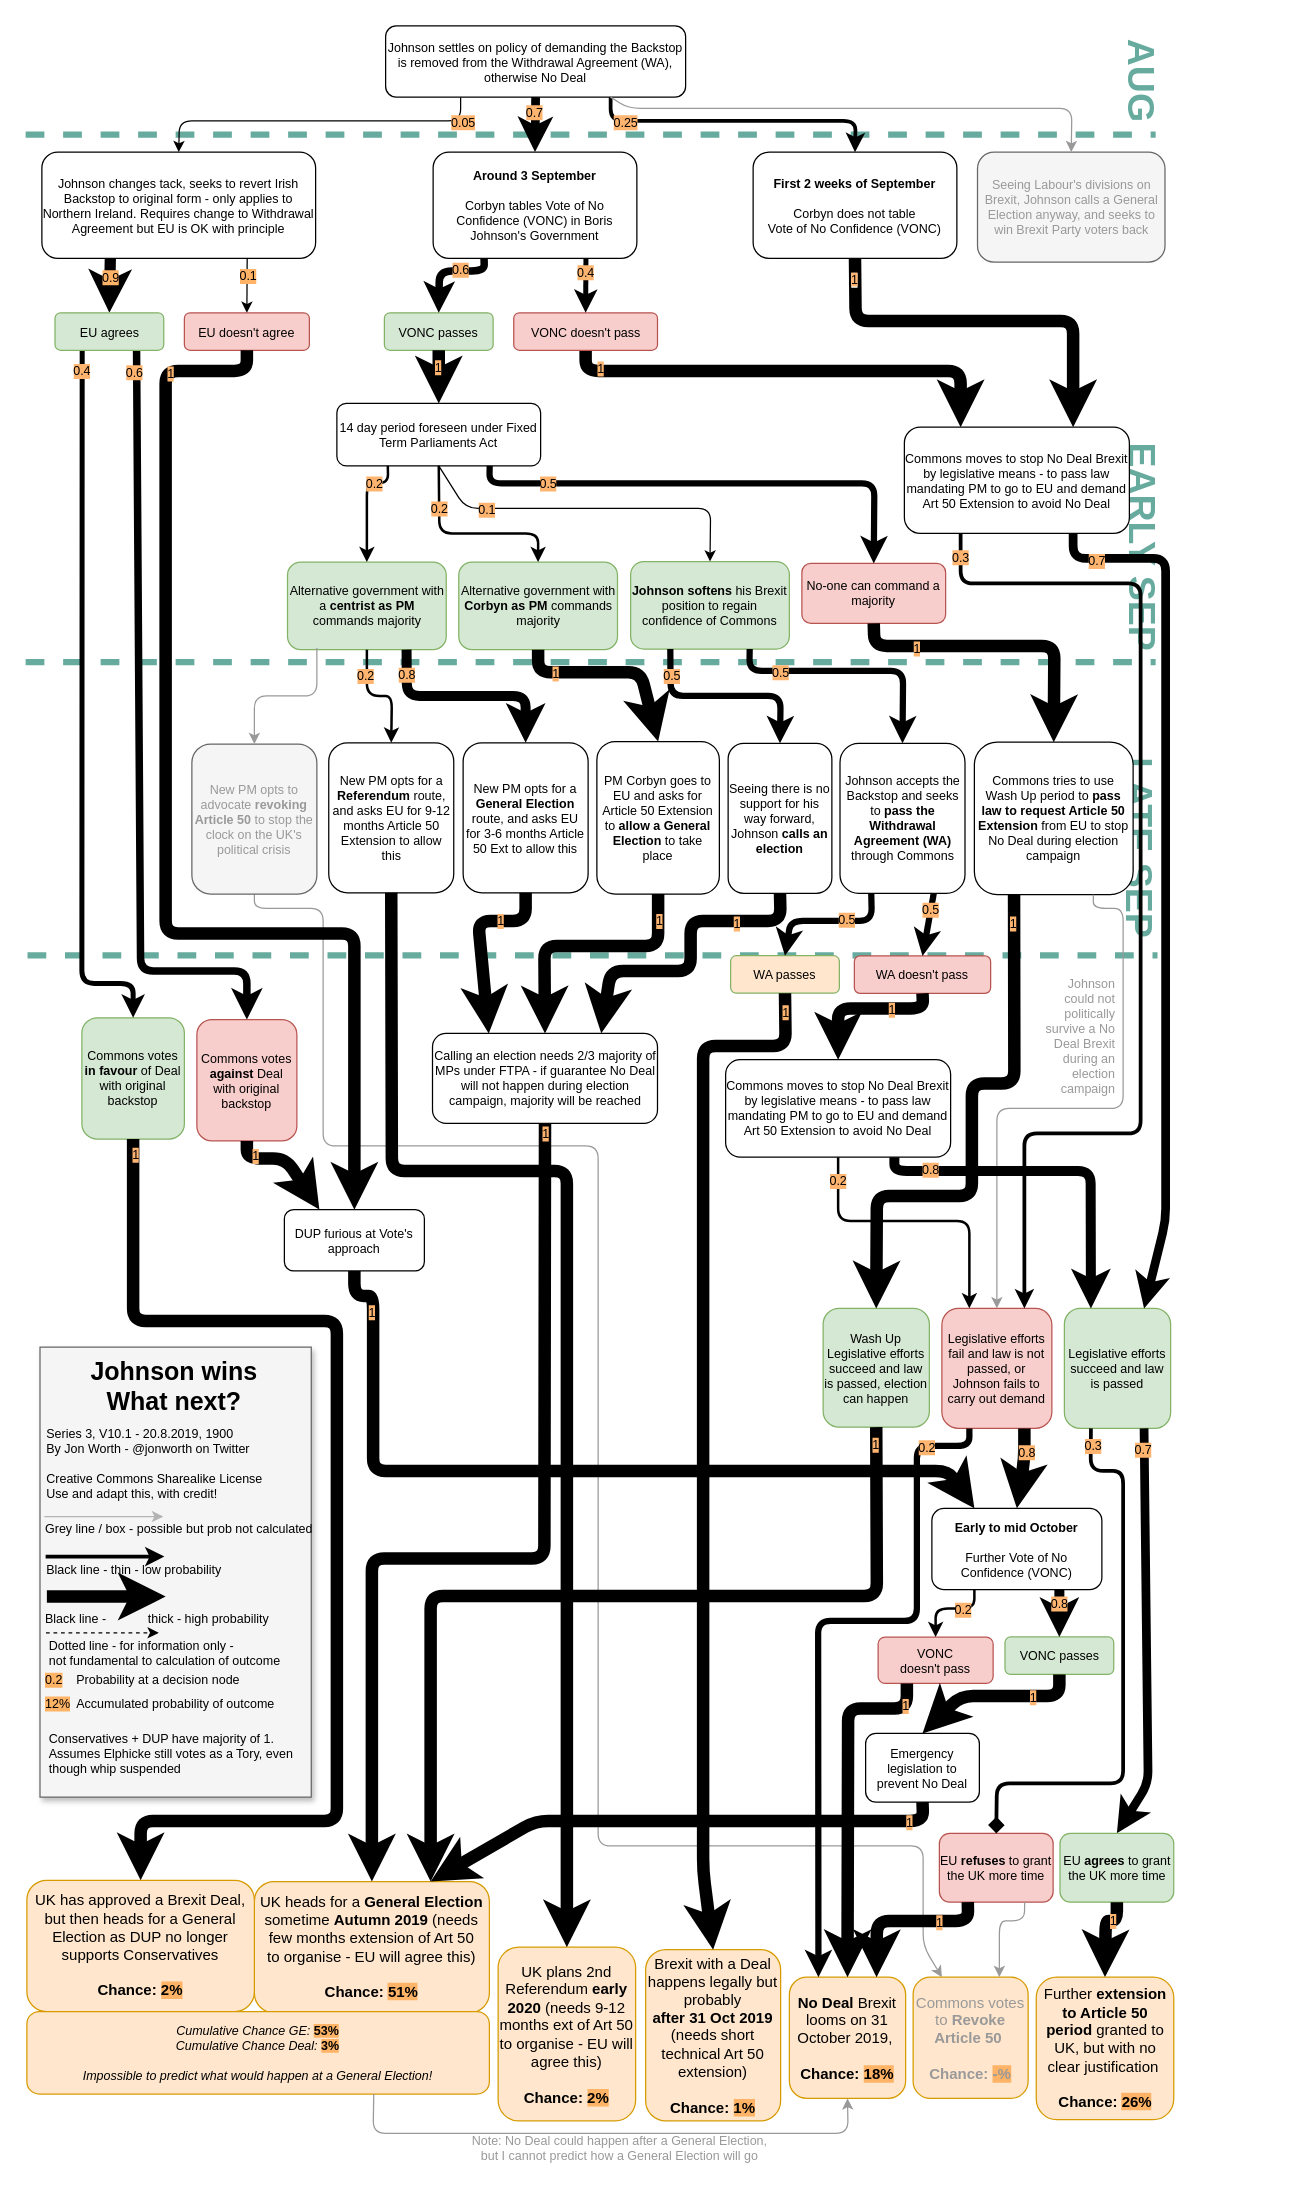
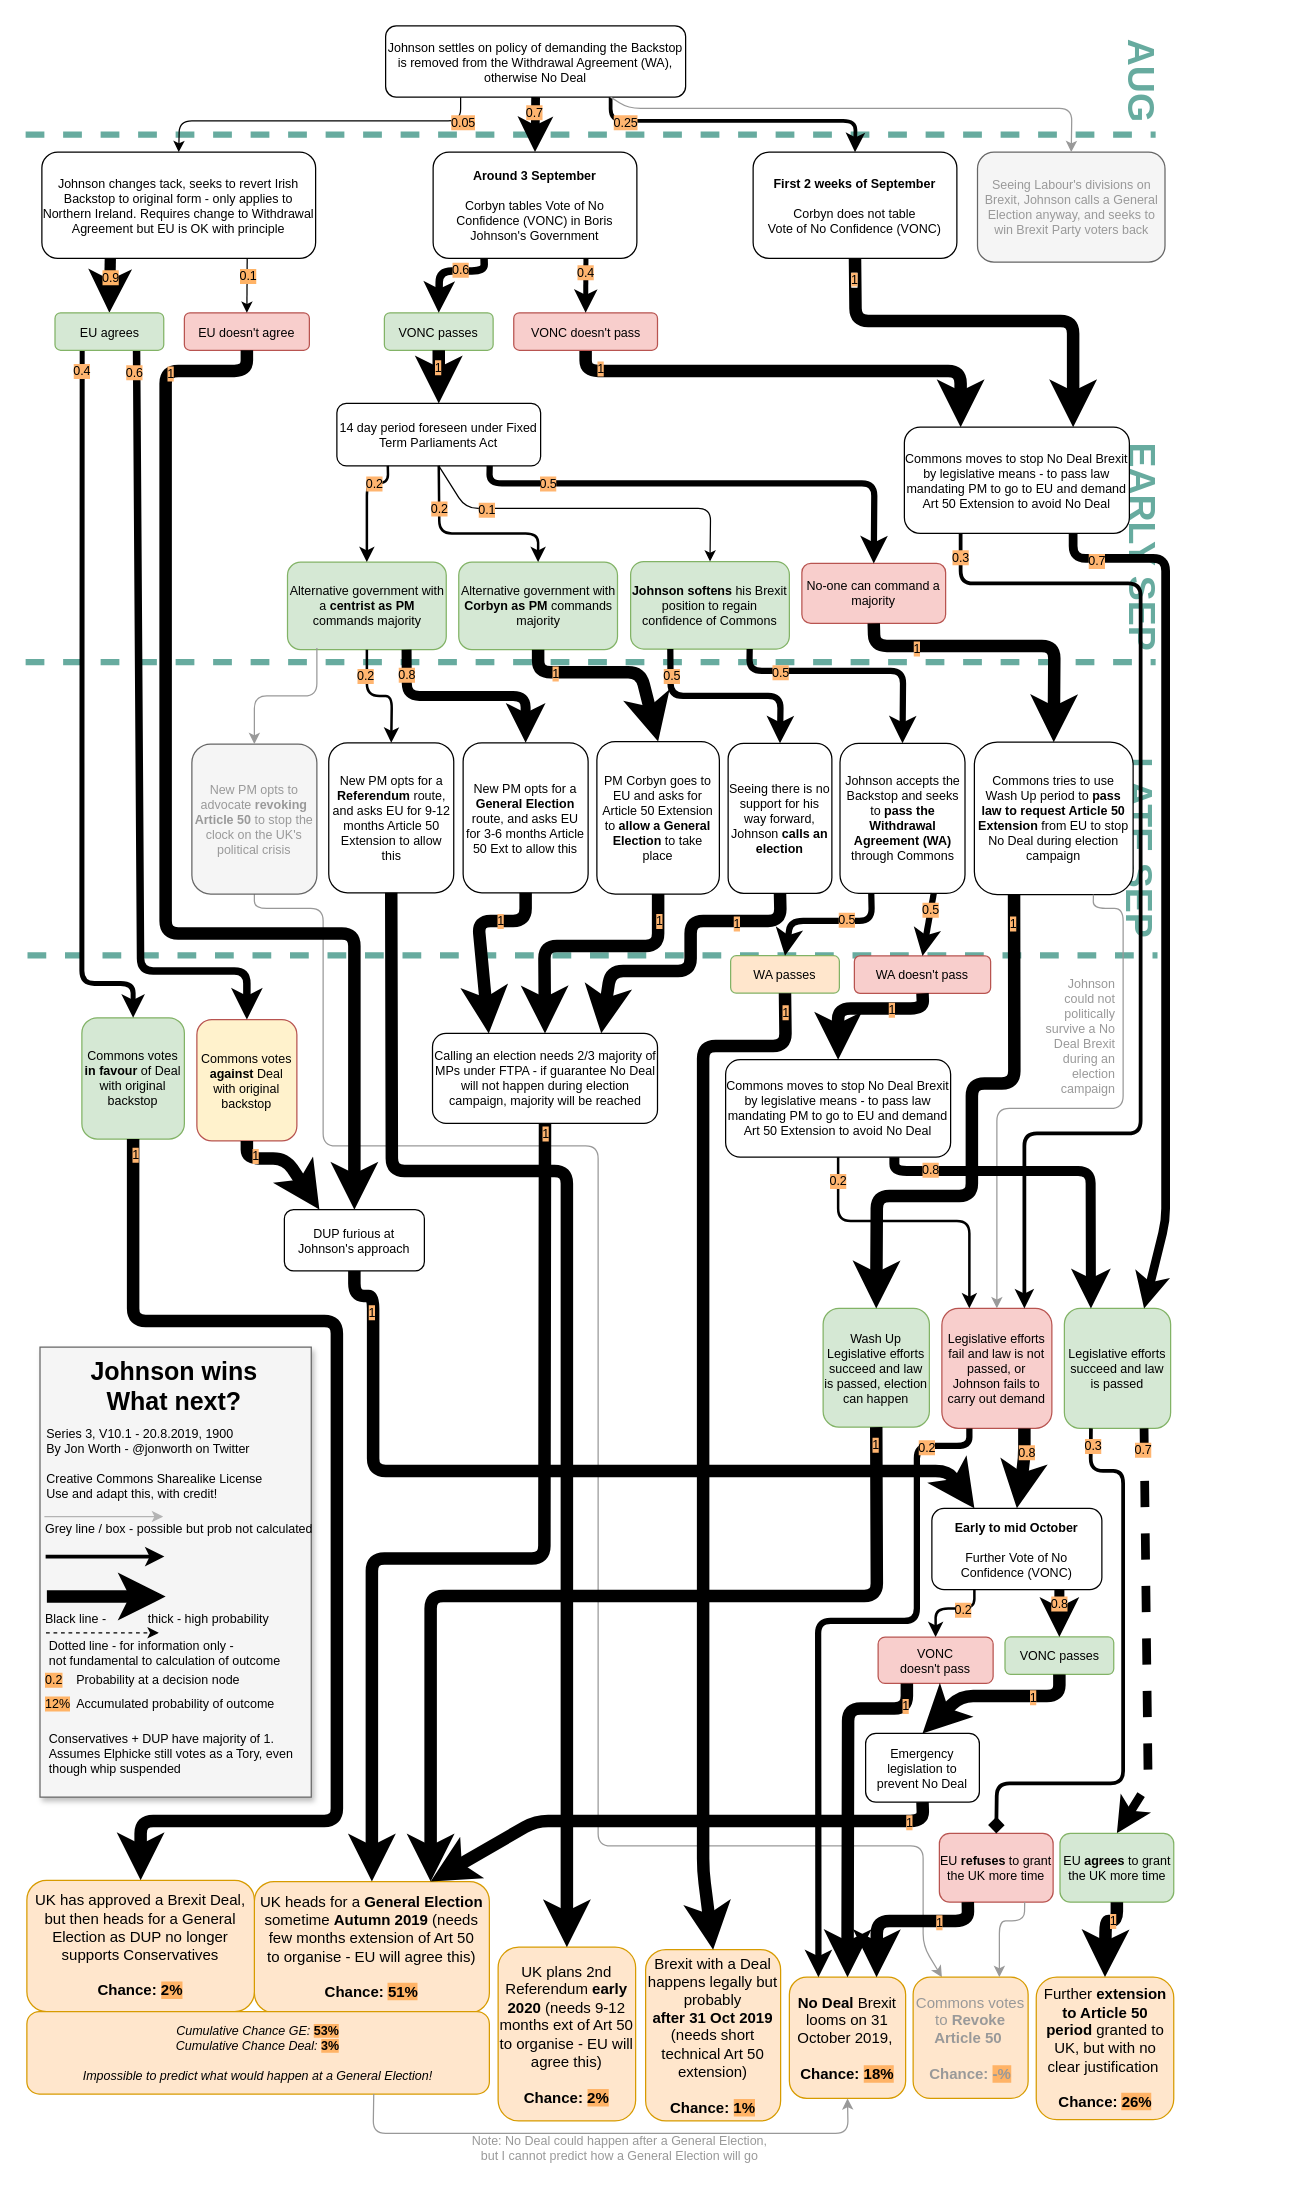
node "Commons votes against Deal with original backstop": fillcolor #f8cecc -> #fff2cc
node "DUP furious at Vote's approach": label "DUP furious at Vote's approach" -> "DUP furious at Johnson's approach"
edge "Legislative efforts succeed and law is passed" -> "EU agrees to grant the UK more time": style solid -> dashed
node "Black line - thin - low probability": removed
